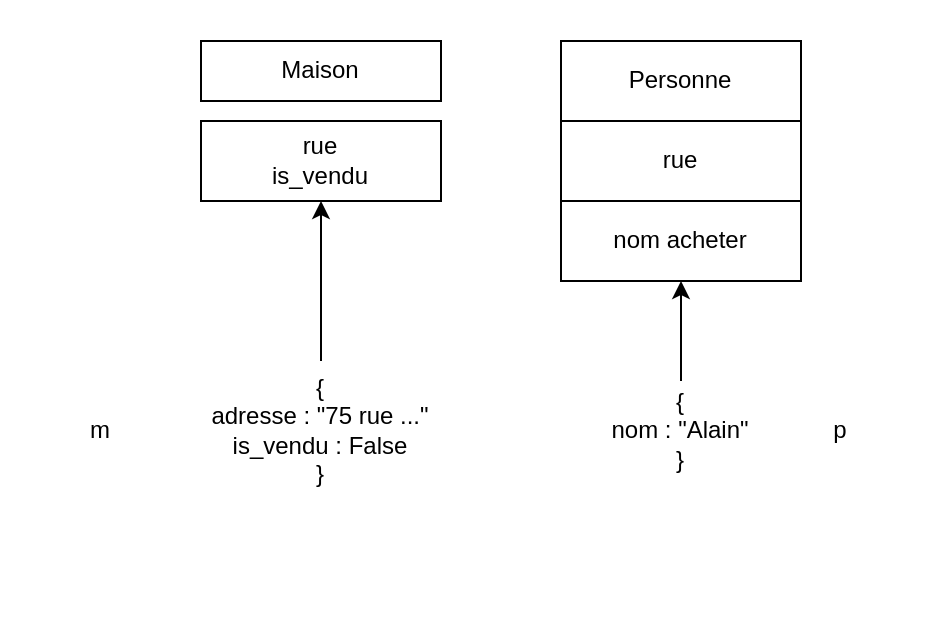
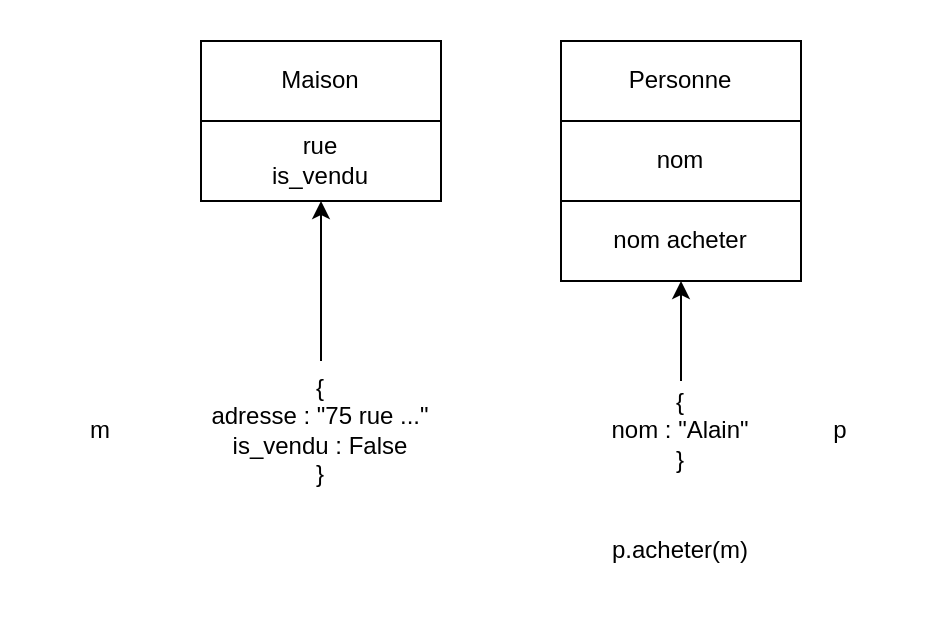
node "Maison": size 240x60 -> 240x80
node "rue": label "rue" -> "nom"
node "p.acheter(m)": added
